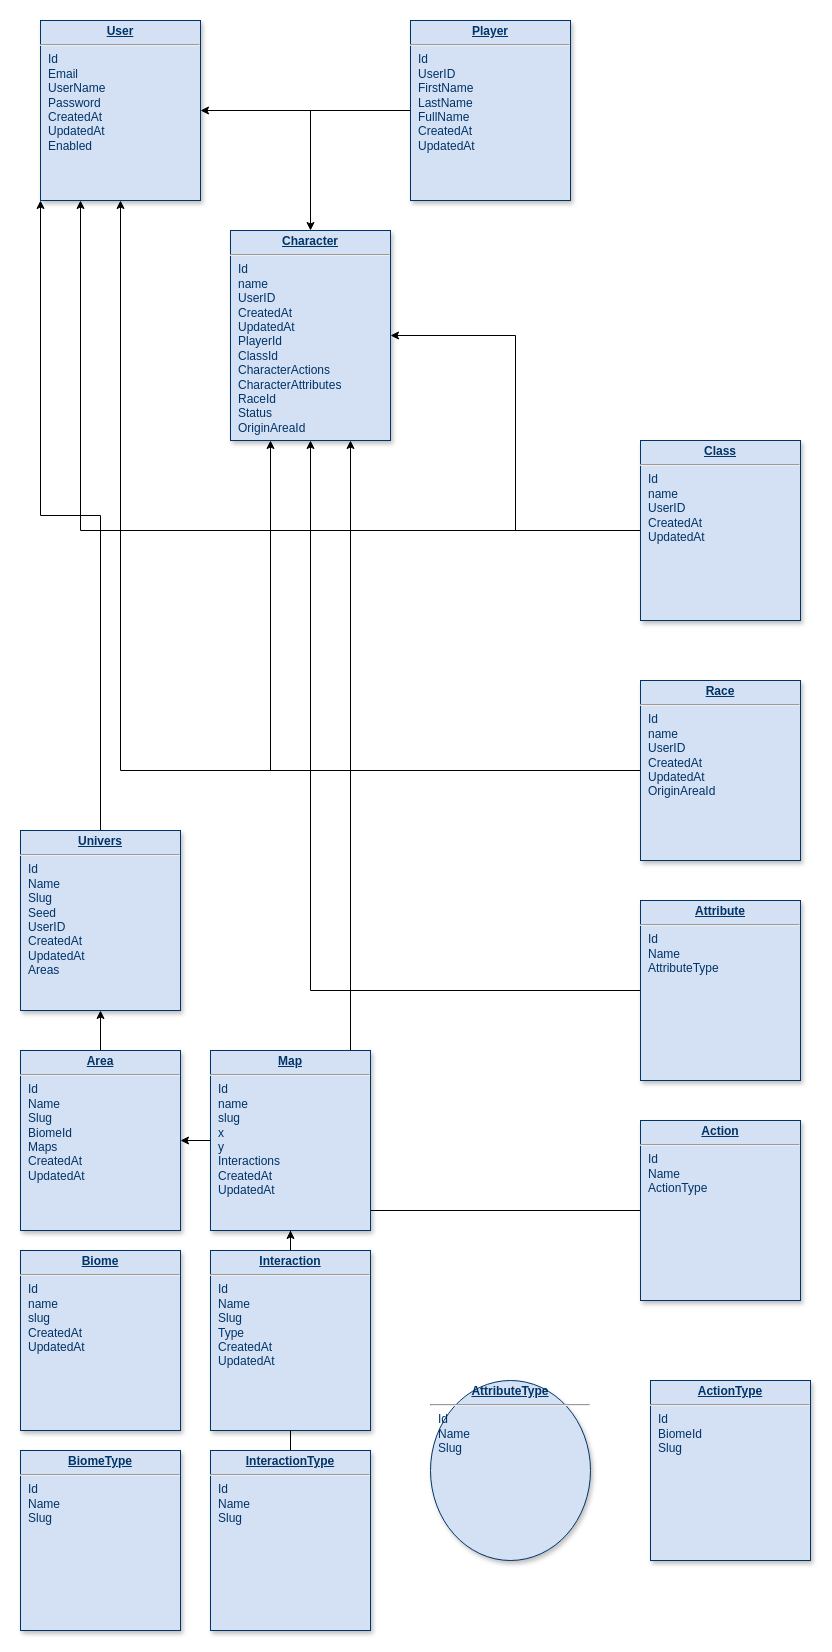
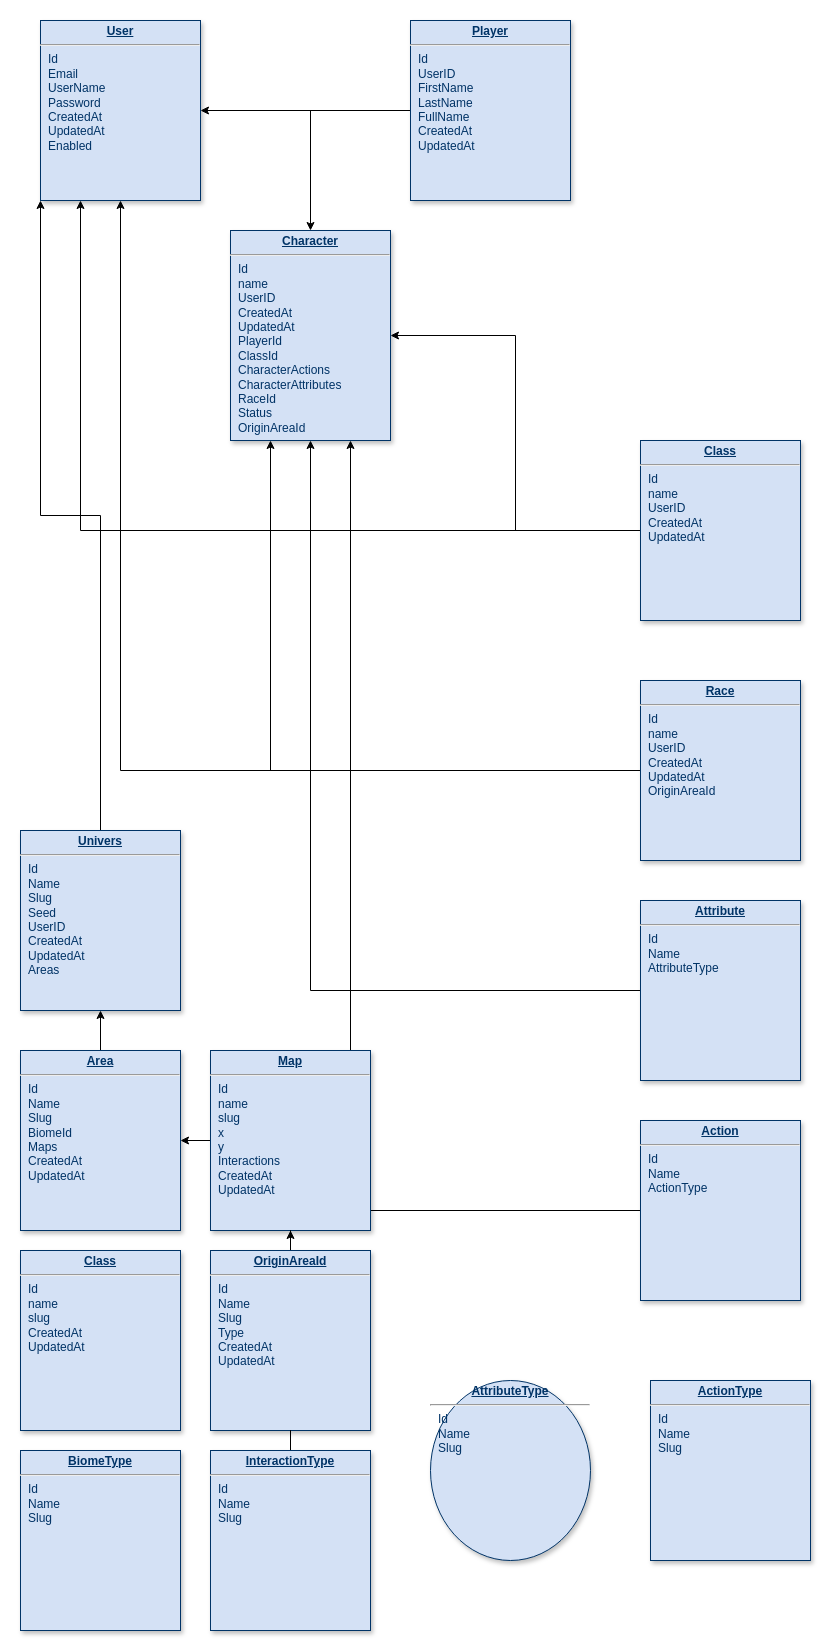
node "Biome Id name slug CreatedAt UpdatedAt": label "Biome Id name slug CreatedAt UpdatedAt" -> "Class Id name slug CreatedAt UpdatedAt"
node "Interaction Id Name Slug Type CreatedAt UpdatedAt": label "Interaction Id Name Slug Type CreatedAt UpdatedAt" -> "OriginAreaId Id Name Slug Type CreatedAt UpdatedAt"
node "ActionType Id BiomeId Slug": label "ActionType Id BiomeId Slug" -> "ActionType Id Name Slug"
